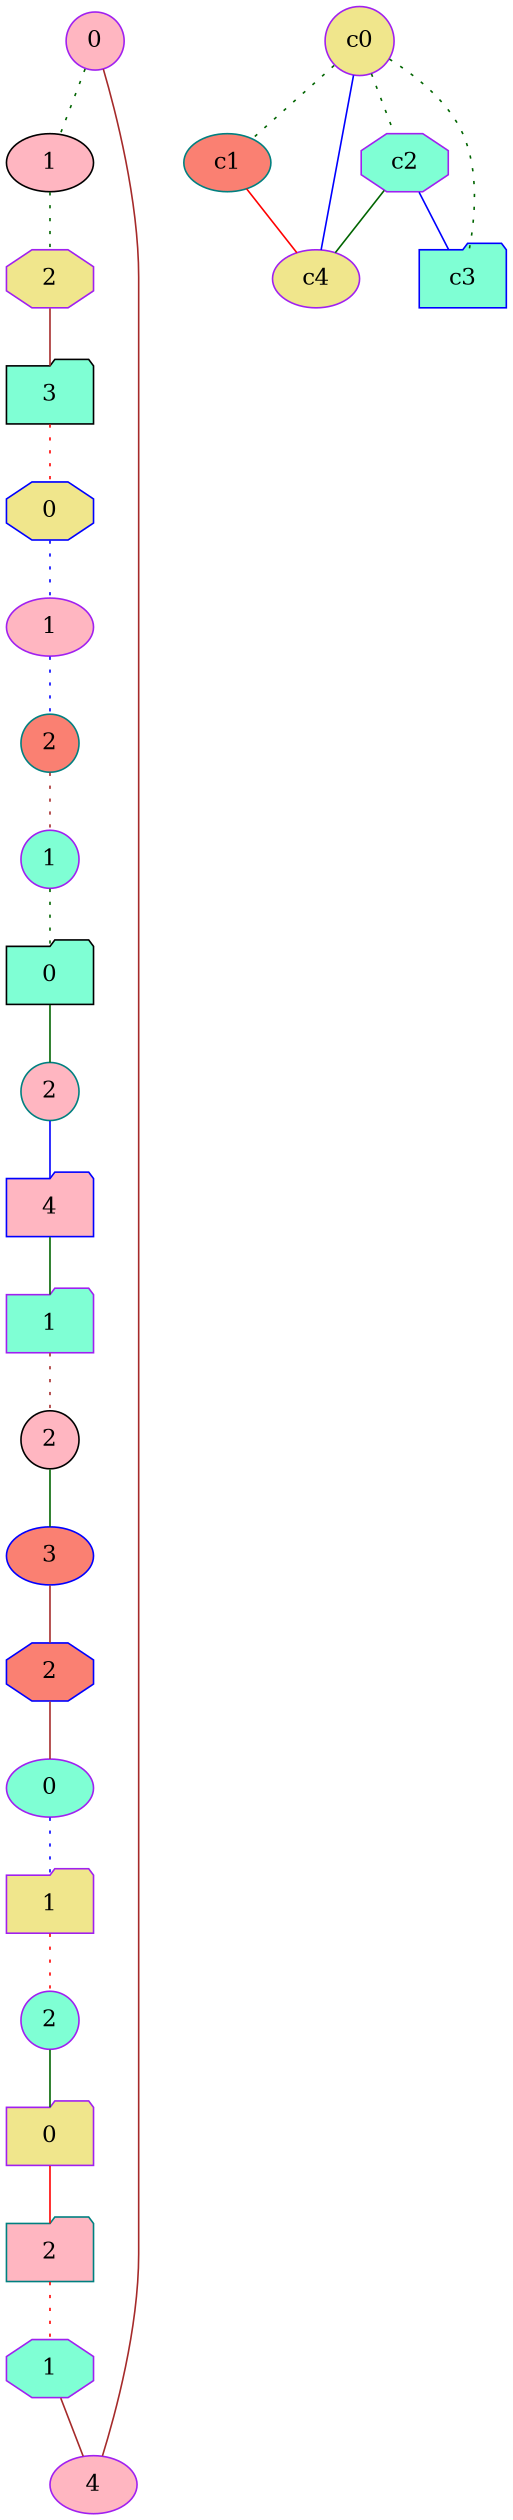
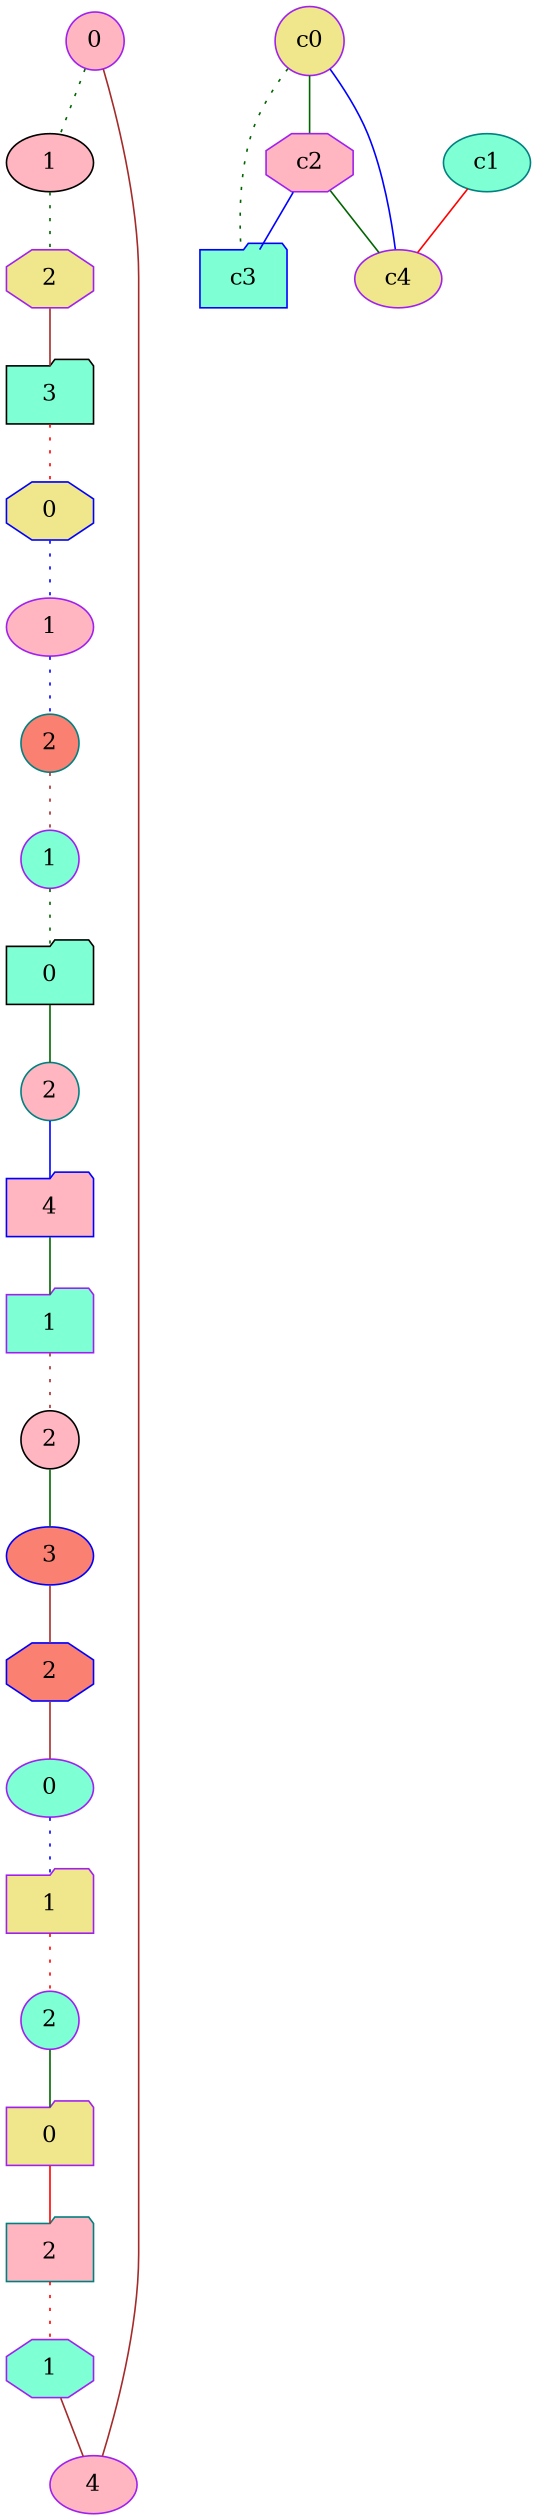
edge "c0" -- "c1": removed
edge "c0" -- "c2": style dotted -> solid
node "c1": fillcolor salmon -> aquamarine
node "c2": fillcolor aquamarine -> lightpink
